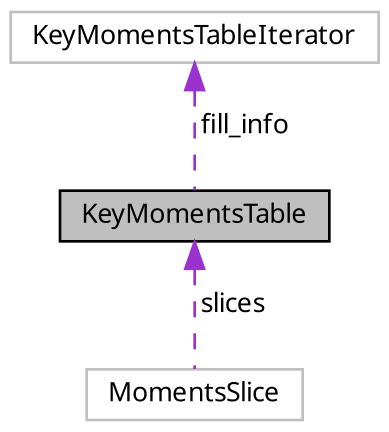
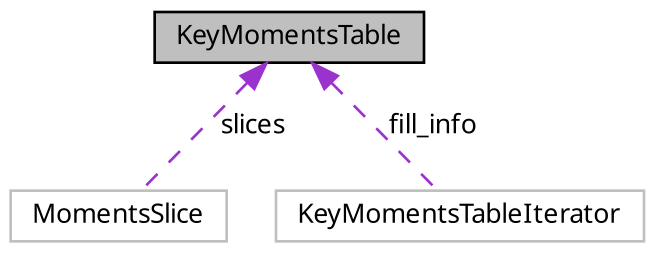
edge "KeyMomentsTable" -> "KeyMomentsTableIterator": reversed
